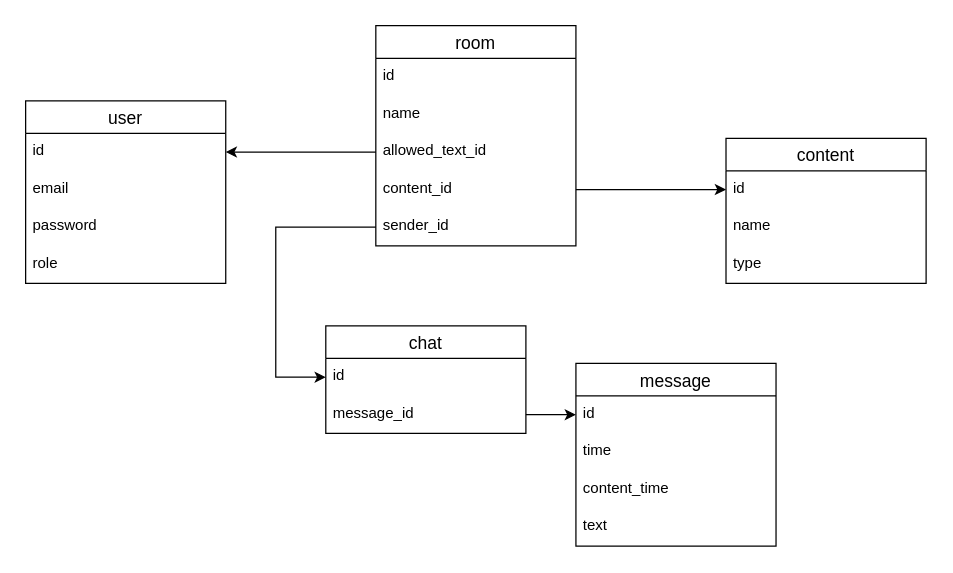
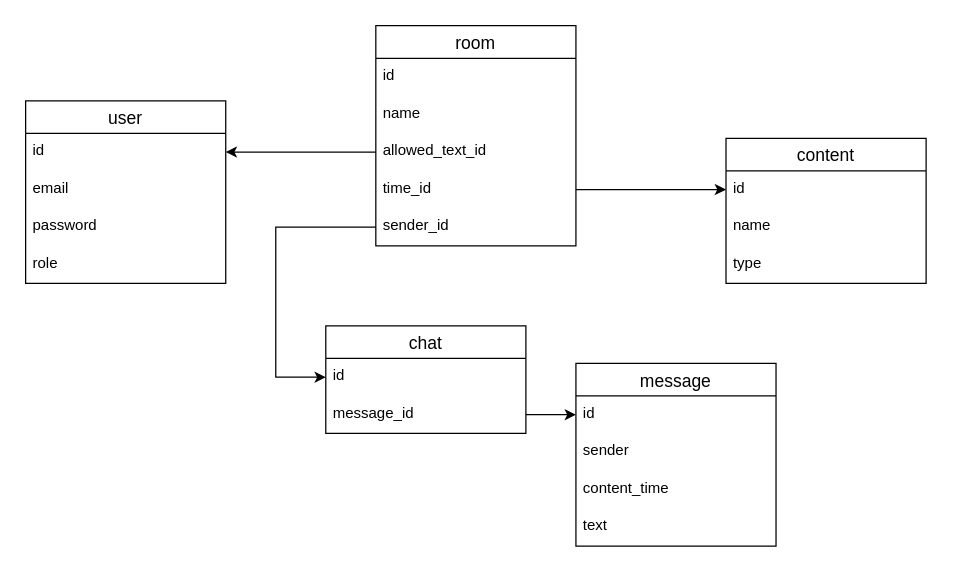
node "content_id": label "content_id" -> "time_id"
node "time": label "time" -> "sender"
